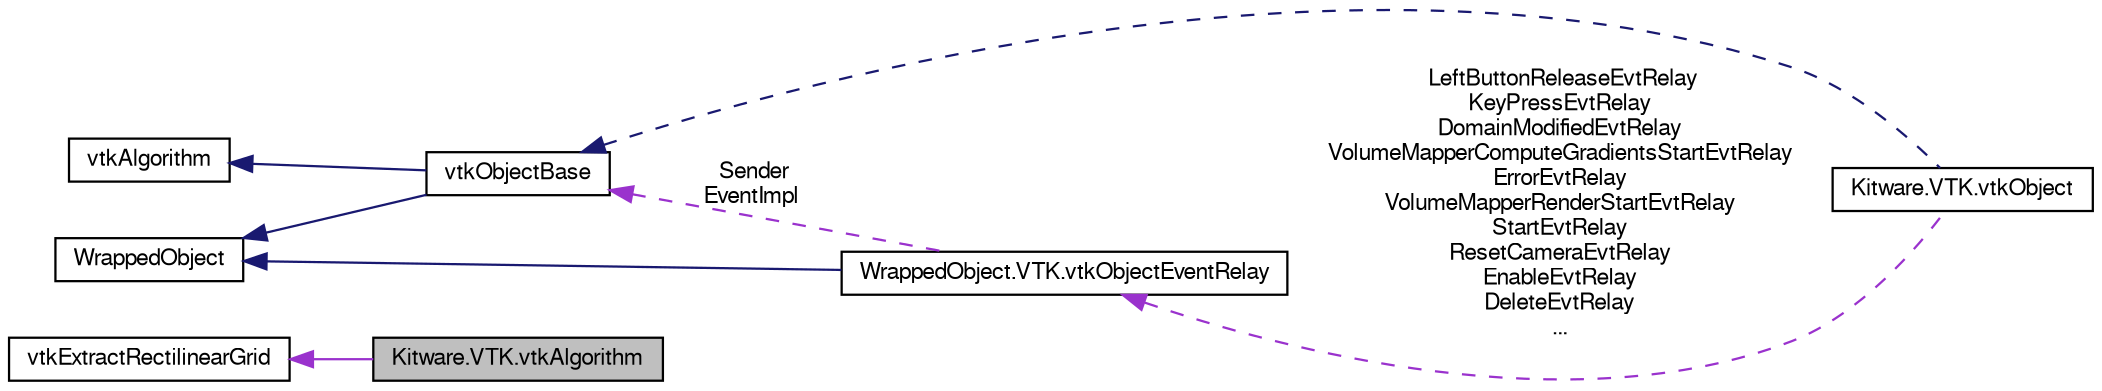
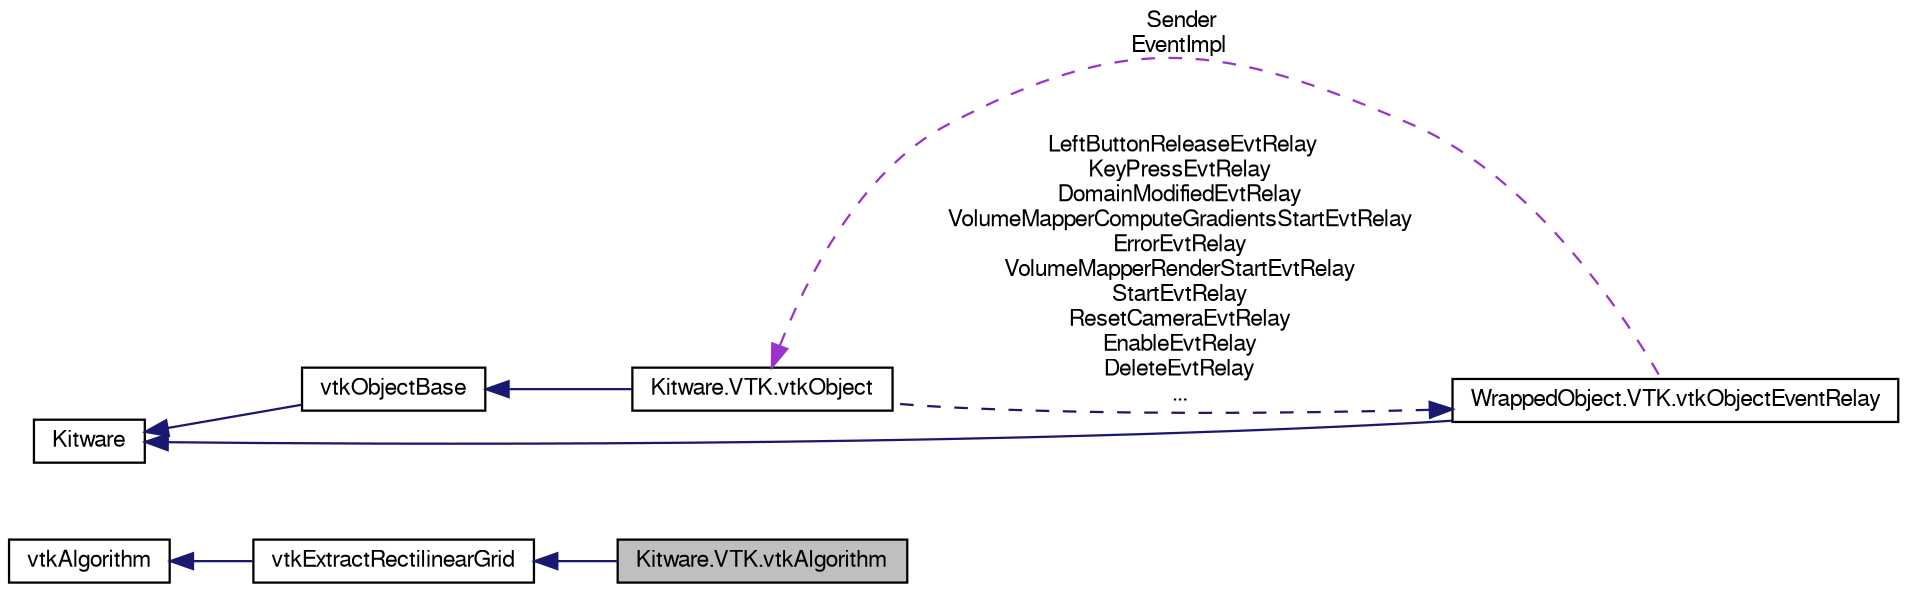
edge "Kitware.VTK.vtkObject" -> "vtkObjectBase": style dashed -> solid
edge "vtkObjectBase" -> "vtkAlgorithm": now "vtkExtractRectilinearGrid" -> "vtkAlgorithm"
edge "WrappedObject.VTK.vtkObjectEventRelay" -> "vtkObjectBase": now "WrappedObject.VTK.vtkObjectEventRelay" -> "Kitware.VTK.vtkObject"
node "WrappedObject": label "WrappedObject" -> "Kitware"
edge "Kitware.VTK.vtkAlgorithm" -> "vtkExtractRectilinearGrid": color darkorchid3 -> midnightblue
edge "Kitware.VTK.vtkObject" -> "WrappedObject.VTK.vtkObjectEventRelay": color darkorchid3 -> midnightblue
